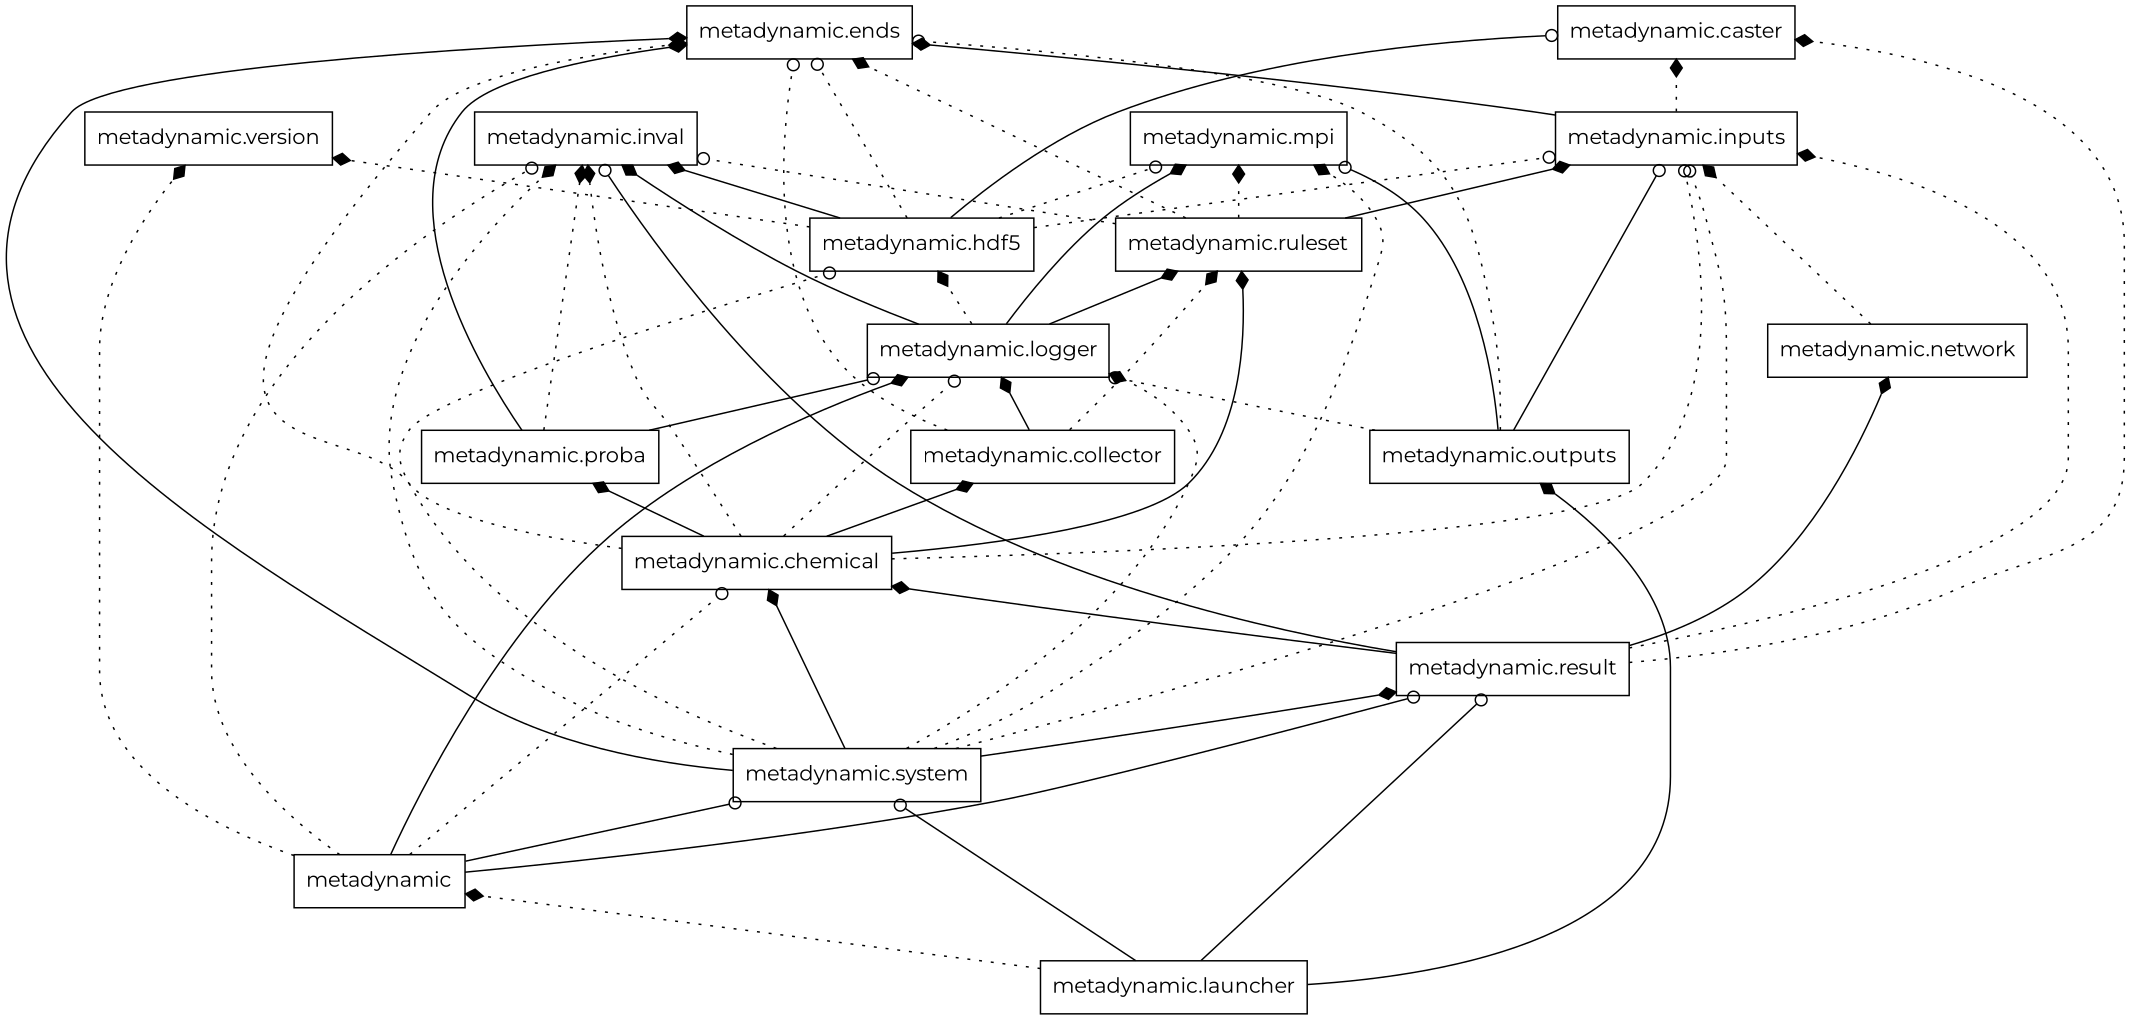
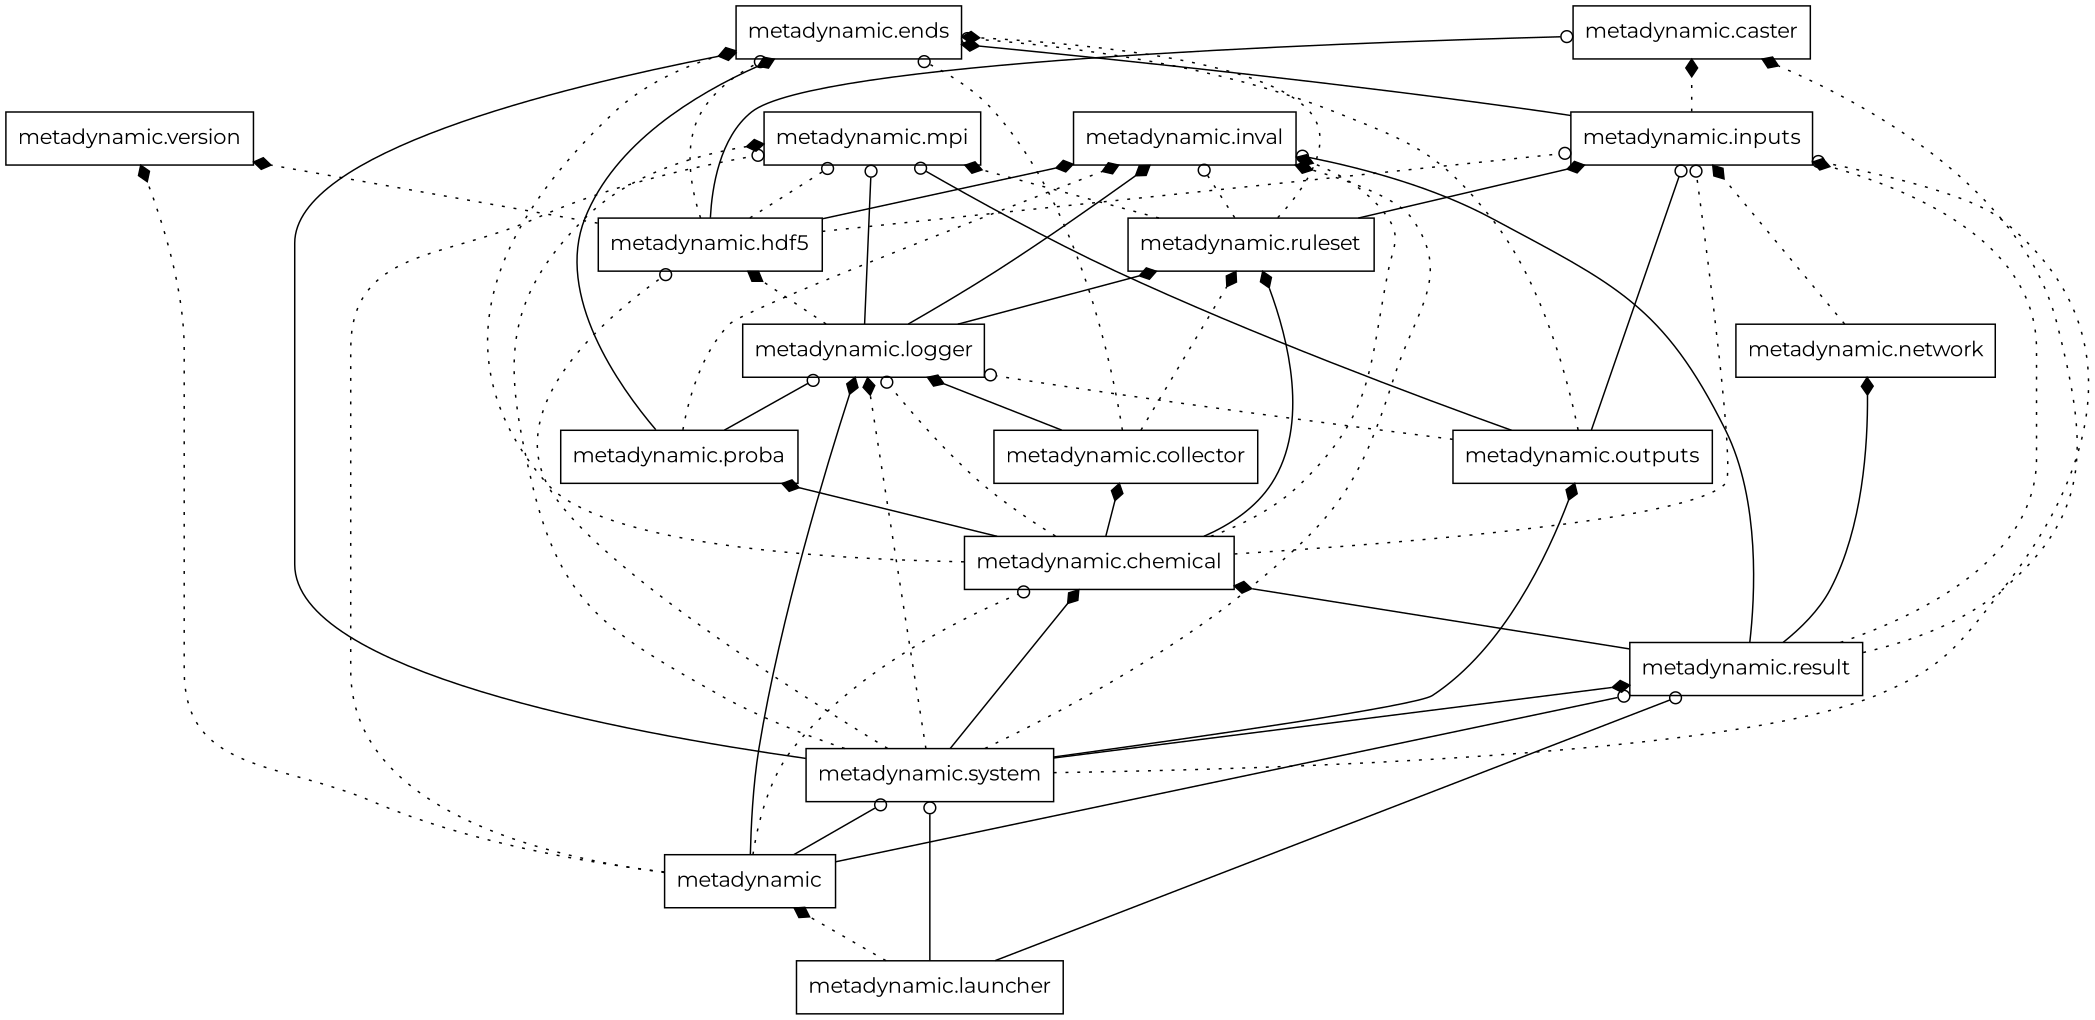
edge "metadynamic.logger" -> "metadynamic.mpi": arrowhead diamond -> odot
edge "metadynamic" -> "metadynamic.inval": now "metadynamic" -> "metadynamic.mpi"
edge "metadynamic.launcher" -> "metadynamic.outputs": now "metadynamic.system" -> "metadynamic.outputs"
